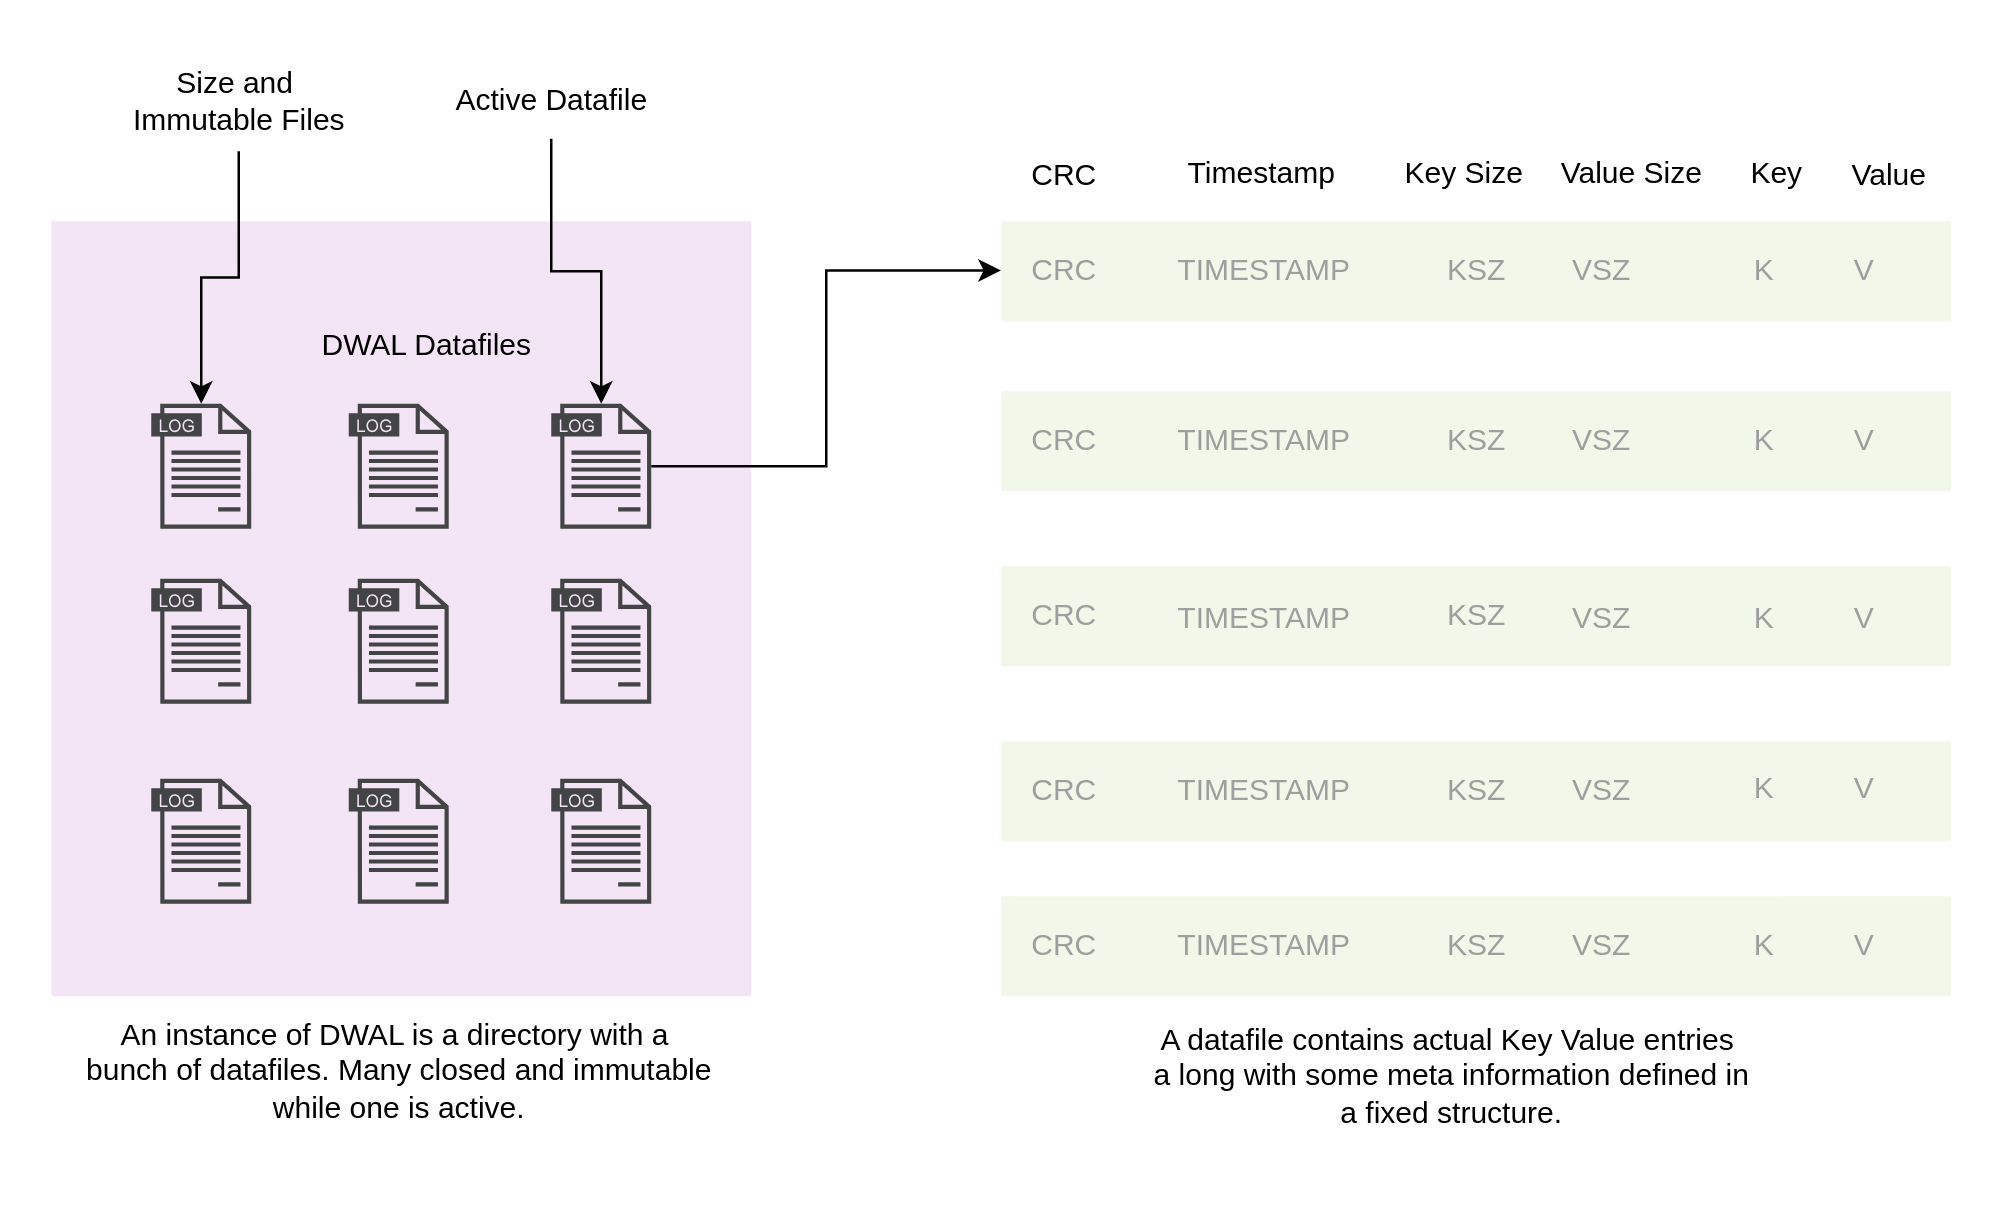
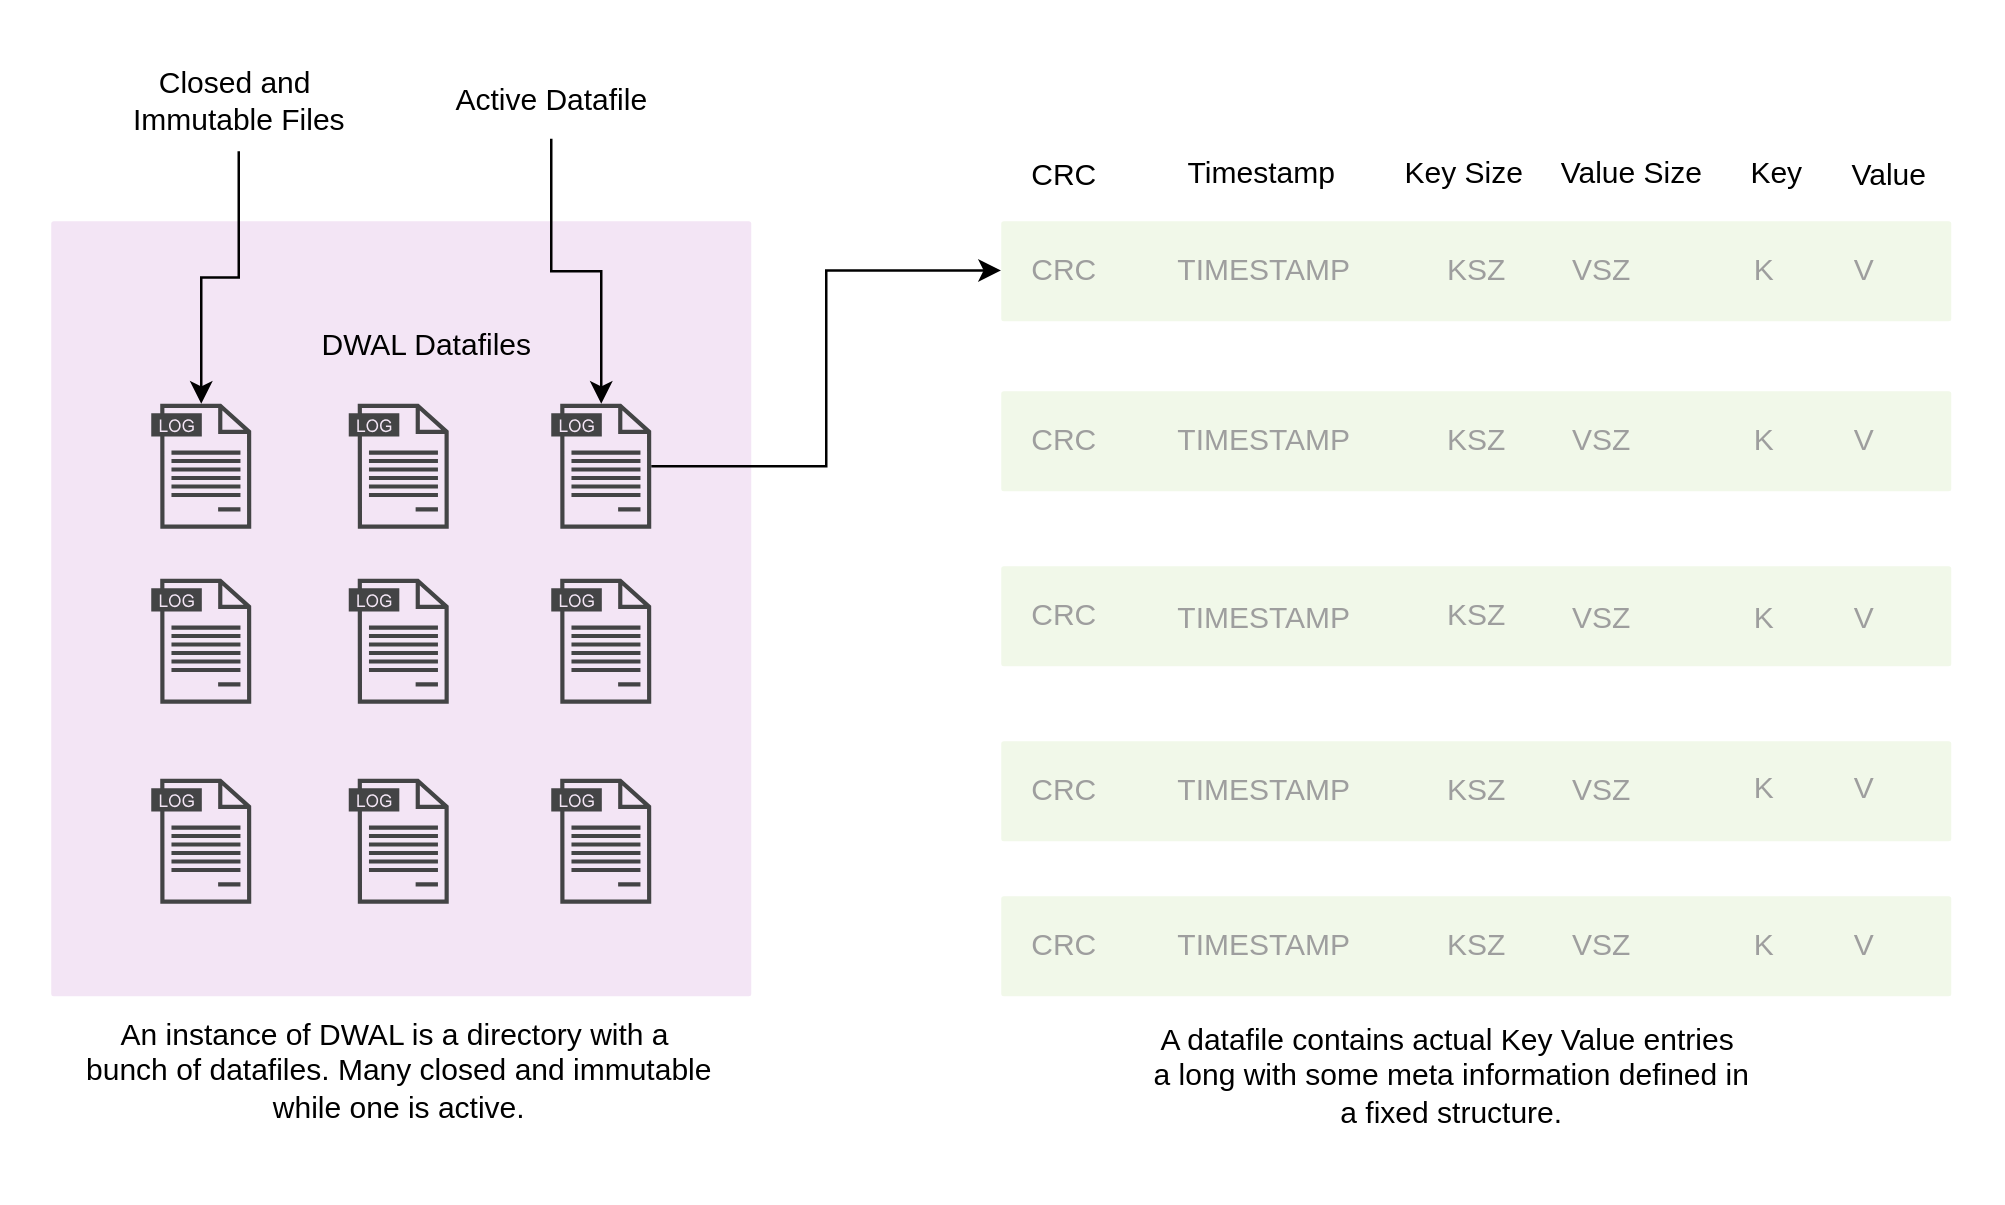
node "Size and Immutable Files": label "Size and Immutable Files" -> "Closed and Immutable Files"
